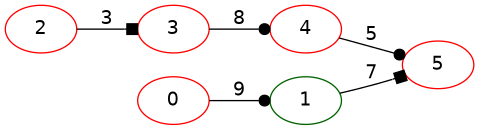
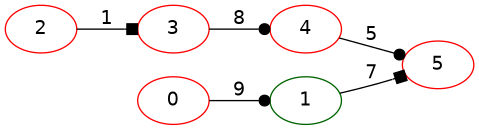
edge "2" -> "3": label "3" -> "1"
